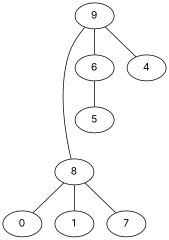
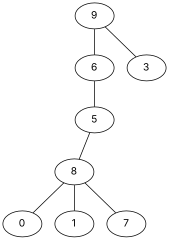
node "4": label "4" -> "3"
edge "9" -- "8": now "5" -- "8"
